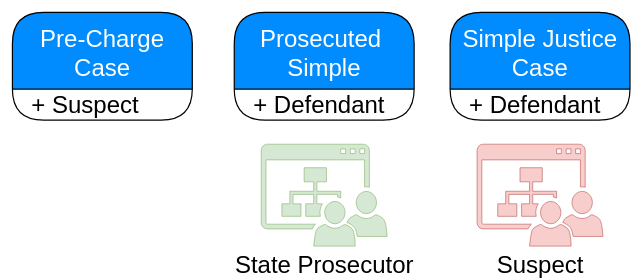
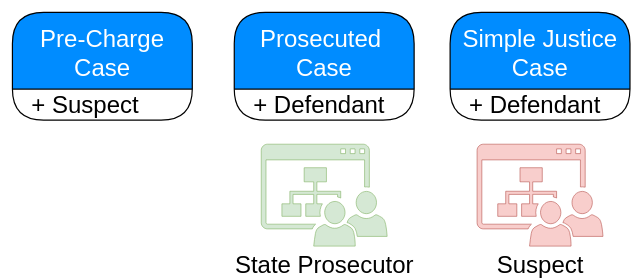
node "Prosecuted Simple": label "Prosecuted Simple" -> "Prosecuted Case"
